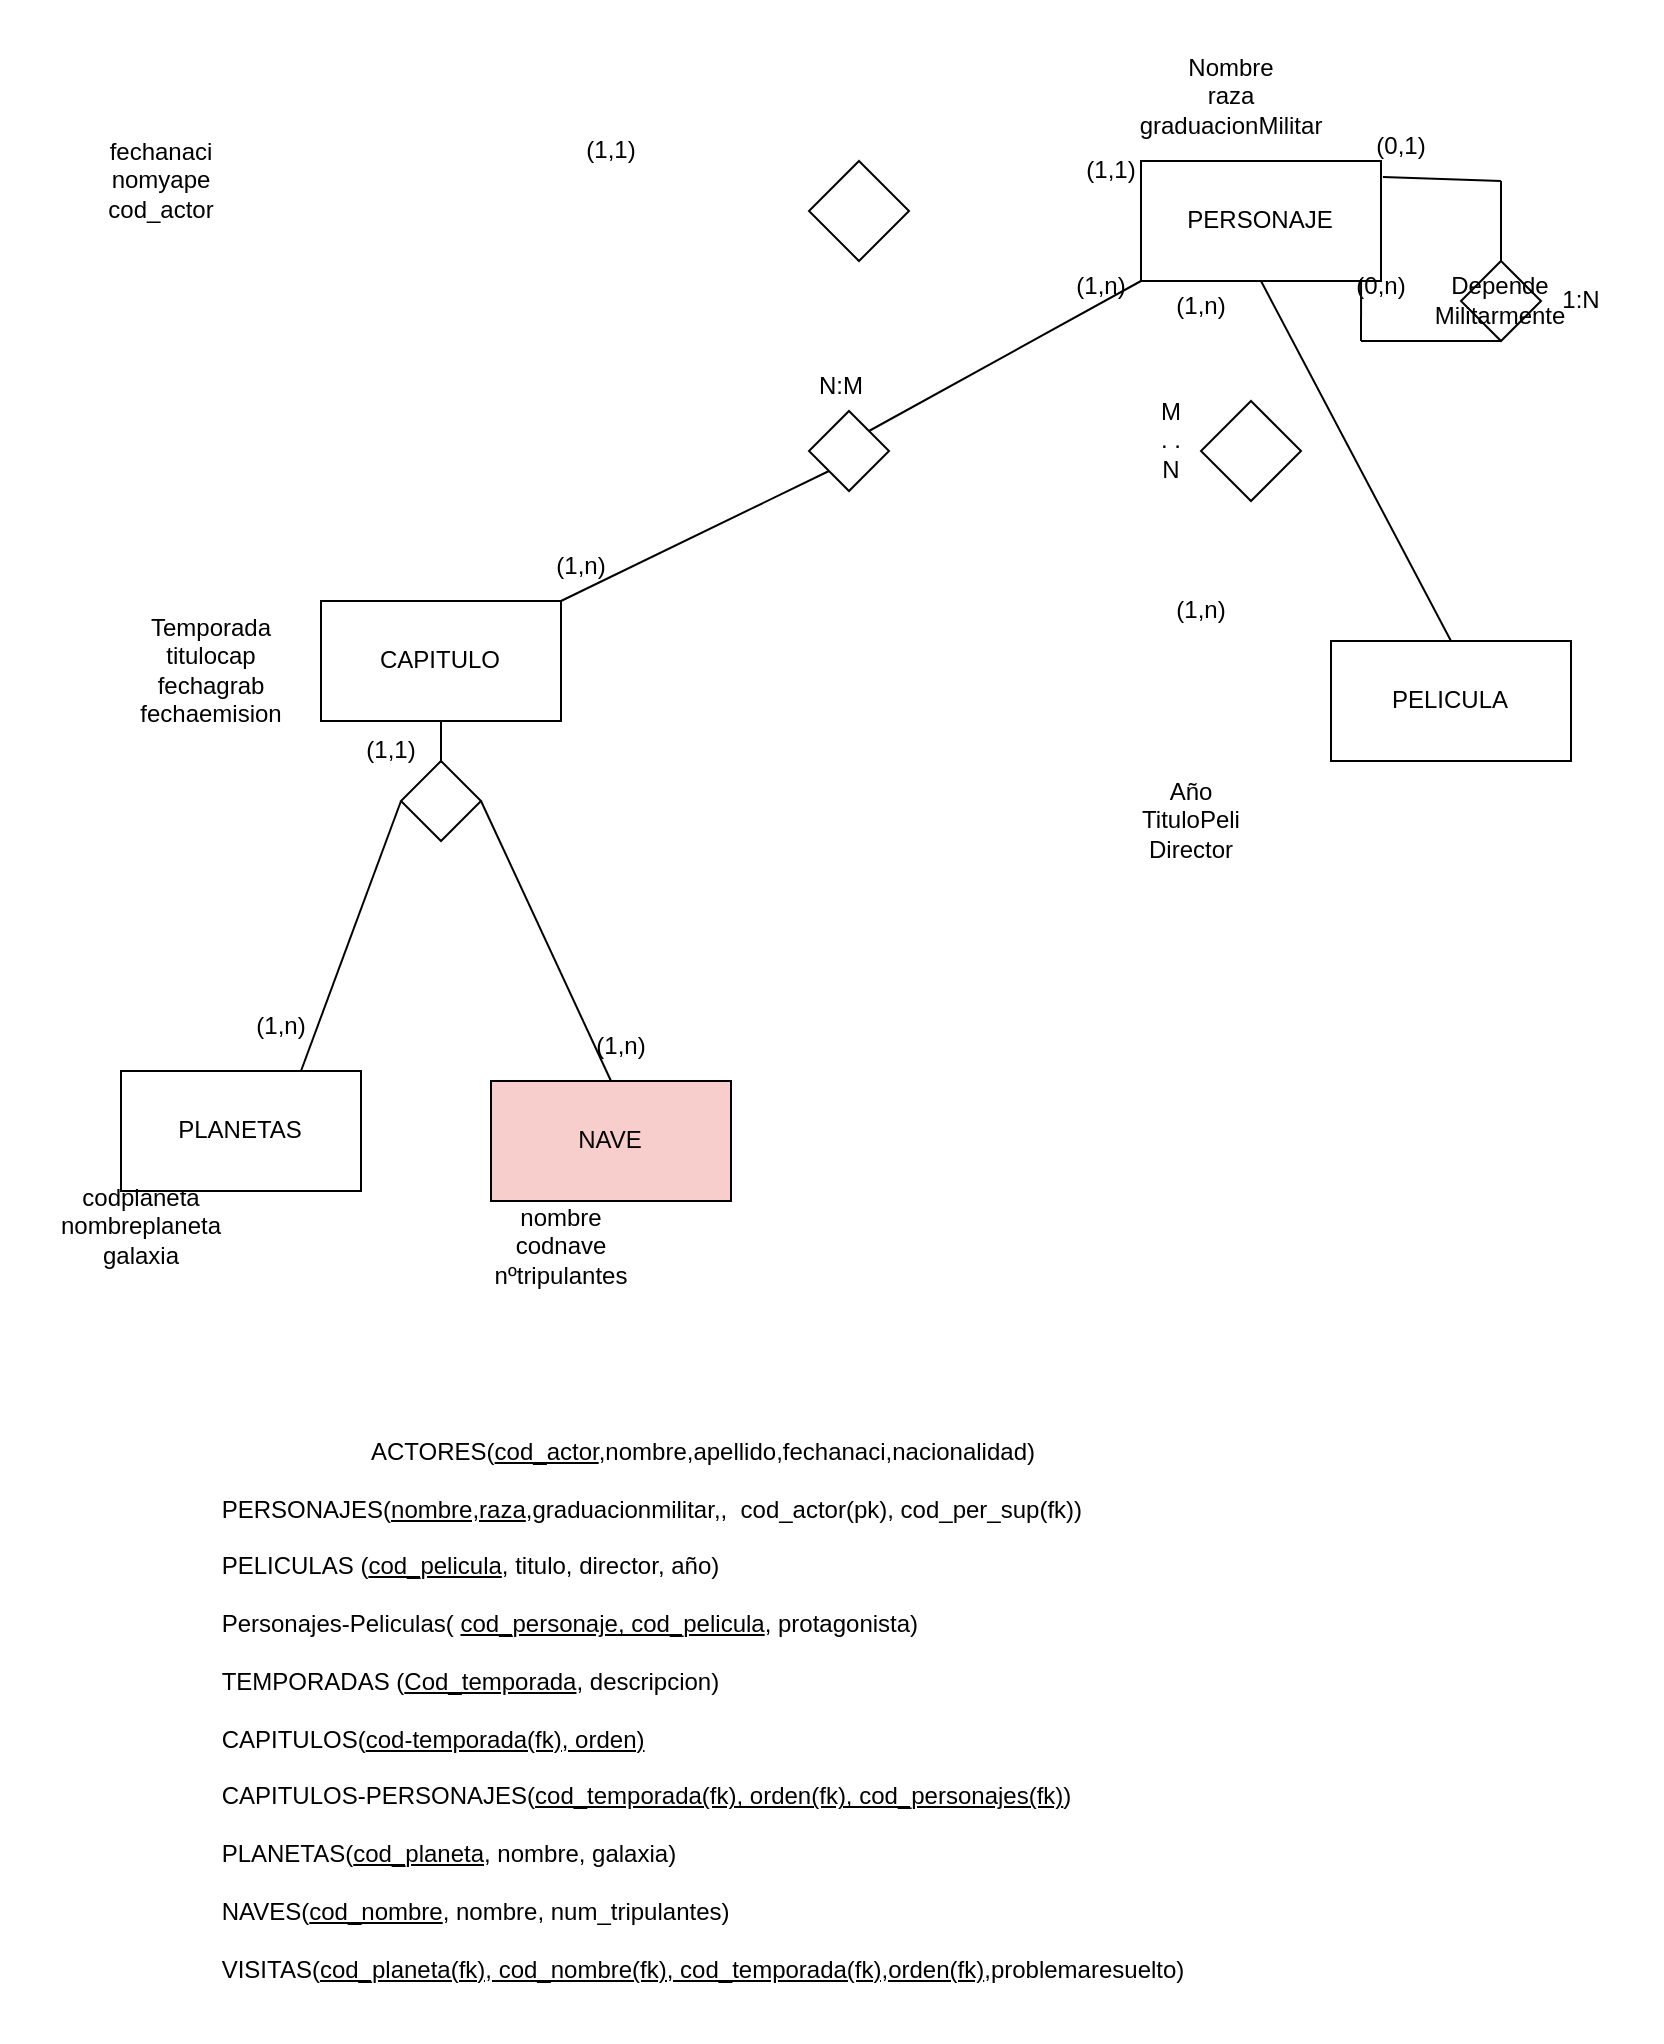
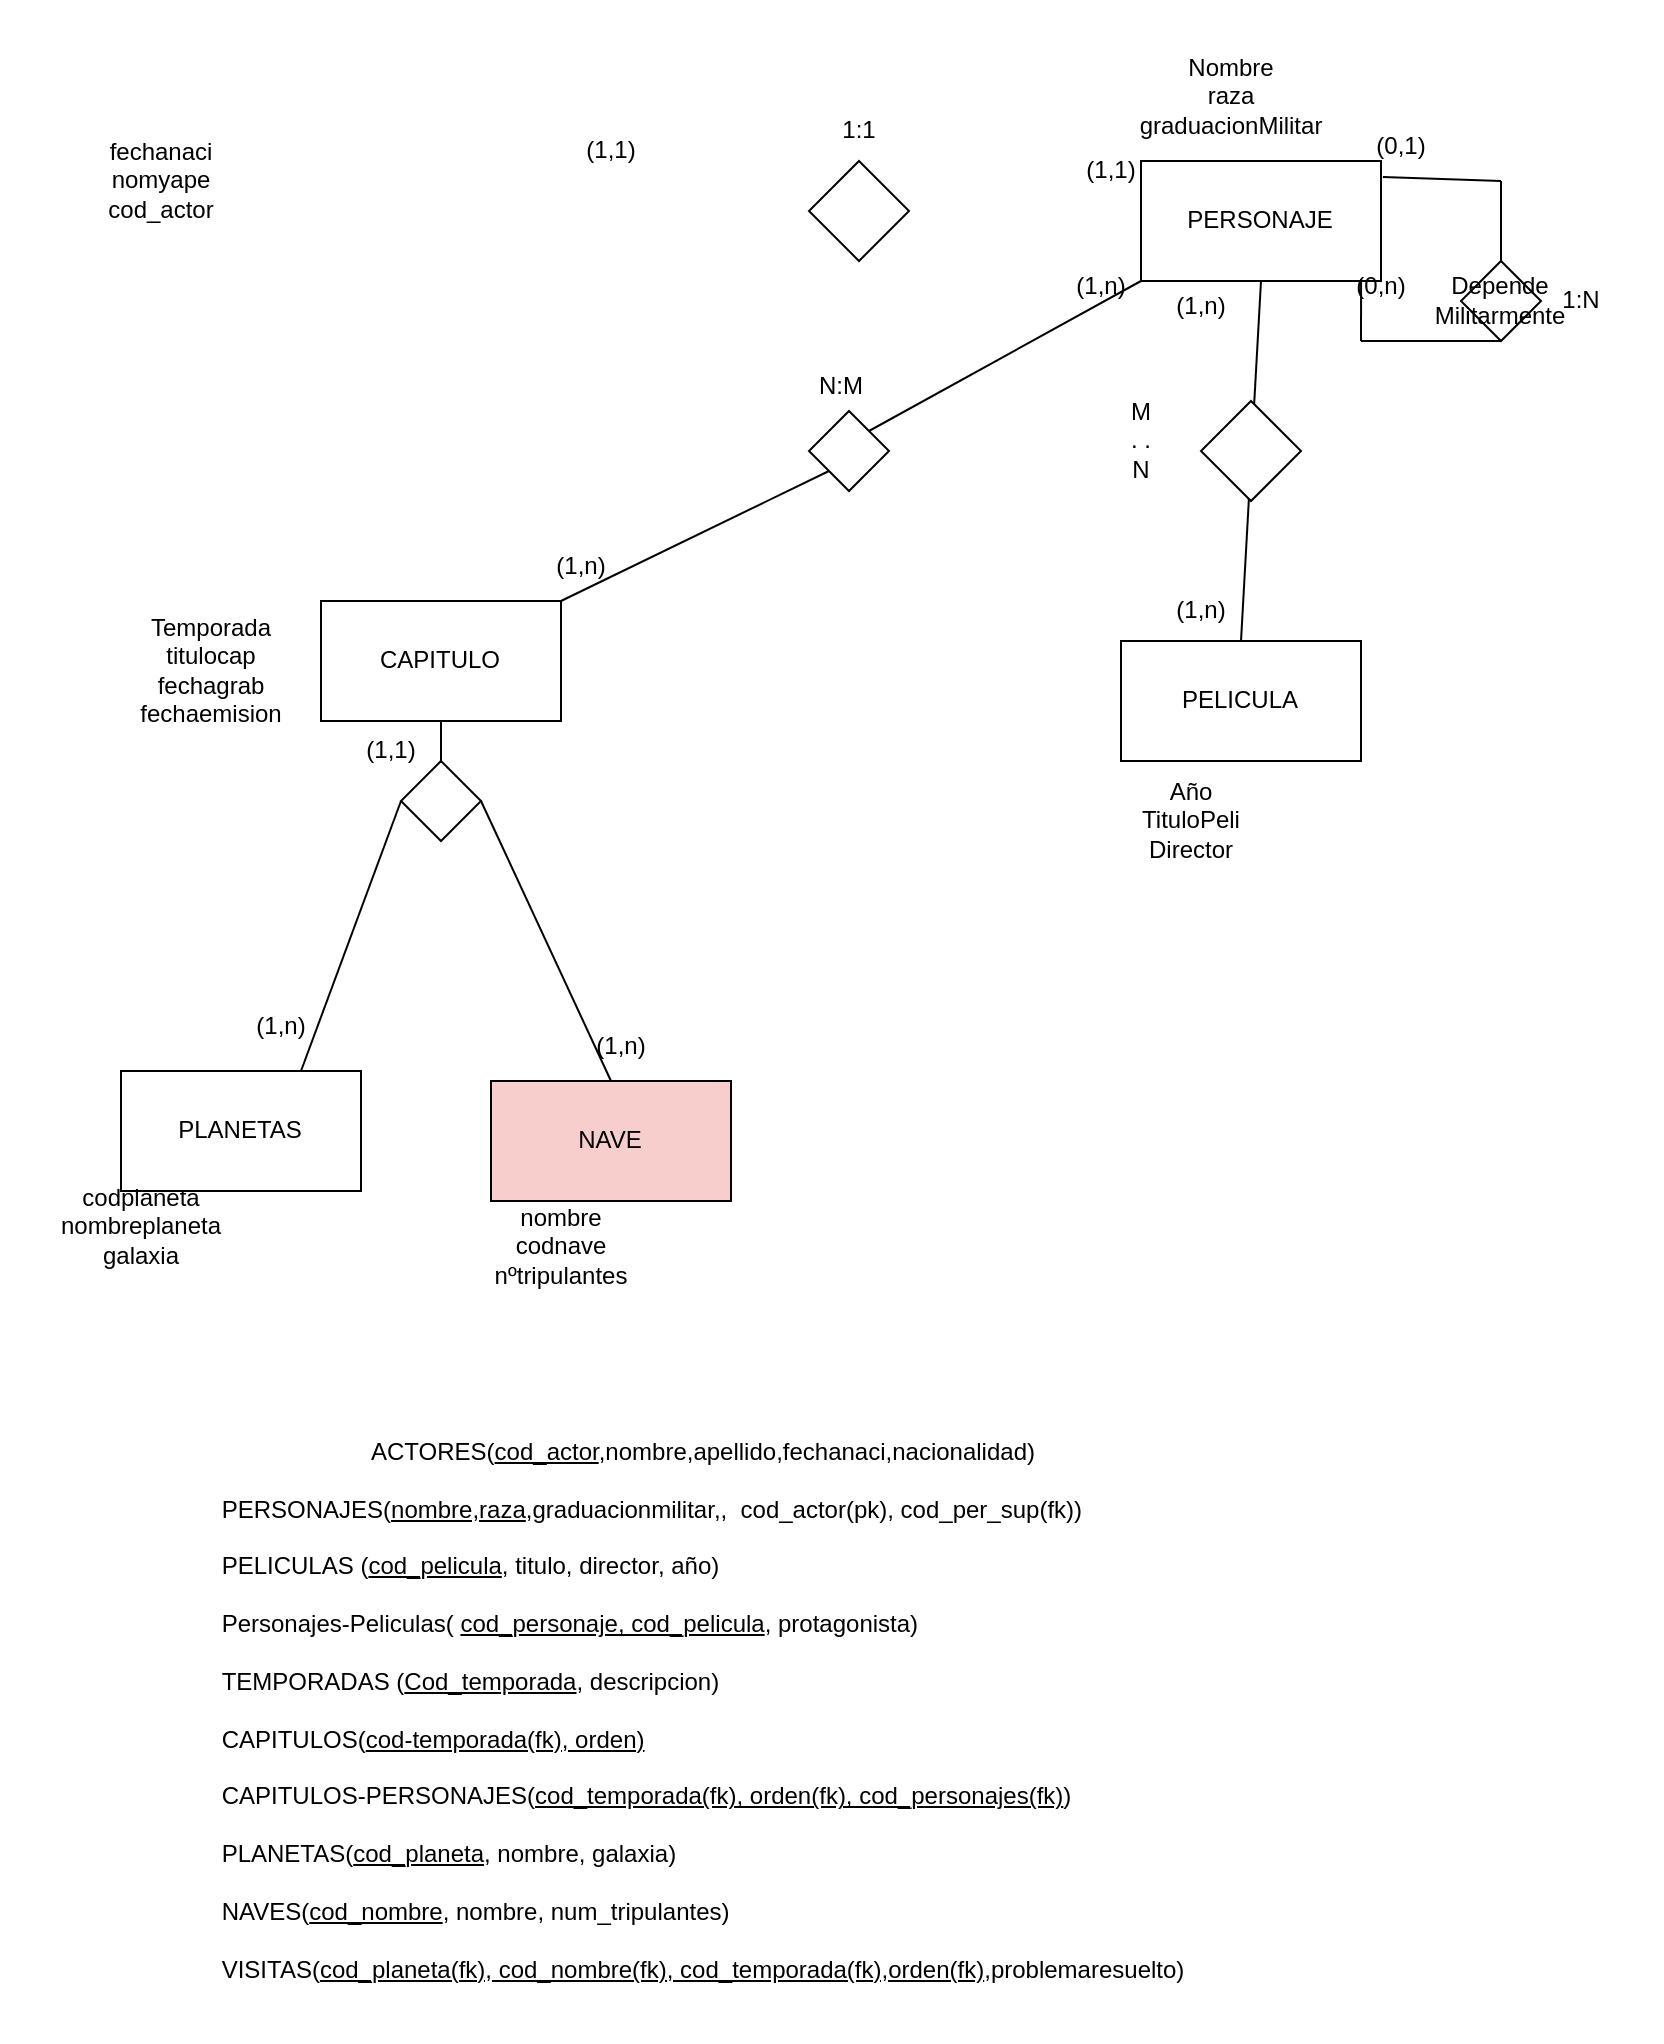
node "1:1": added
node "M . . N": moved (1171, 441) -> (1141, 441)
node "PELICULA": moved (1451, 701) -> (1241, 701)
